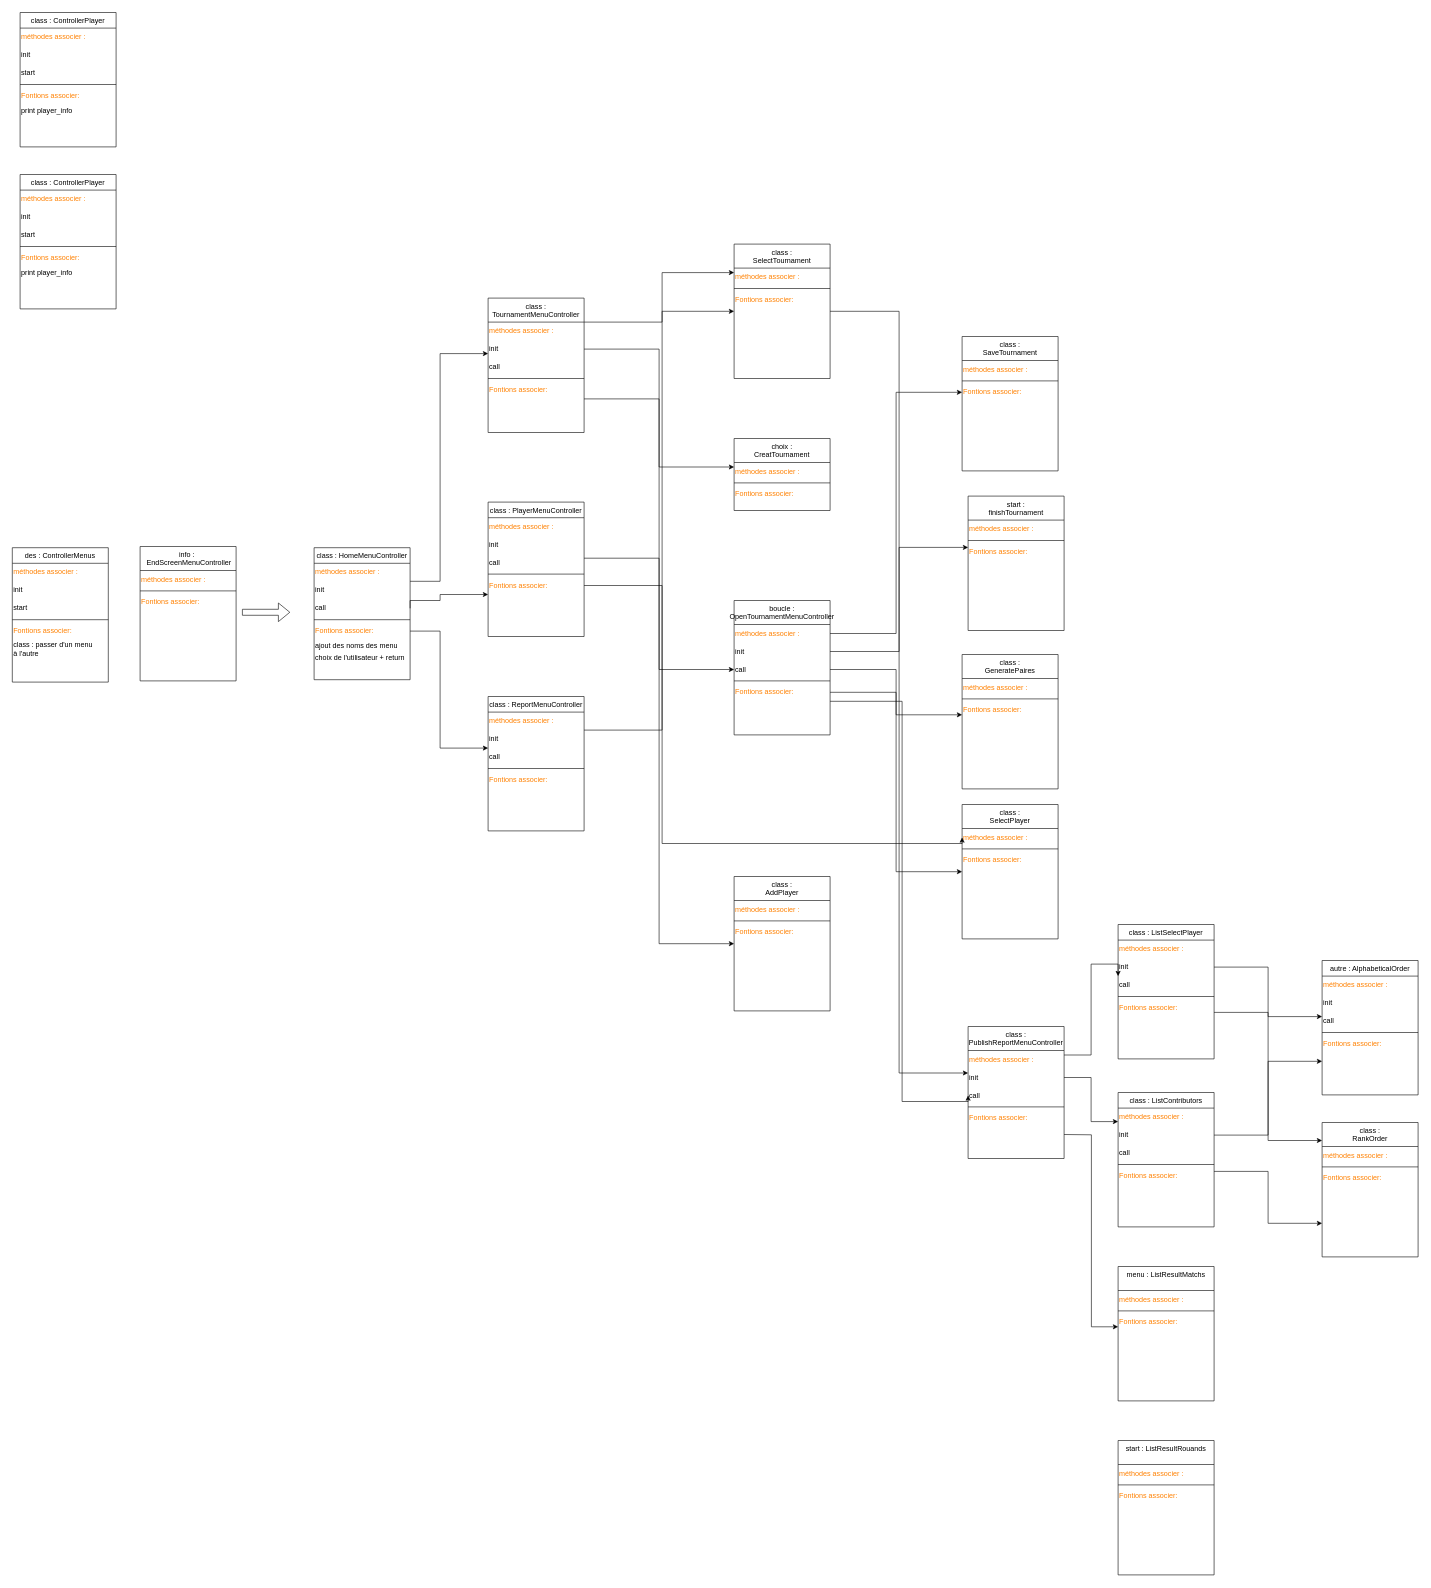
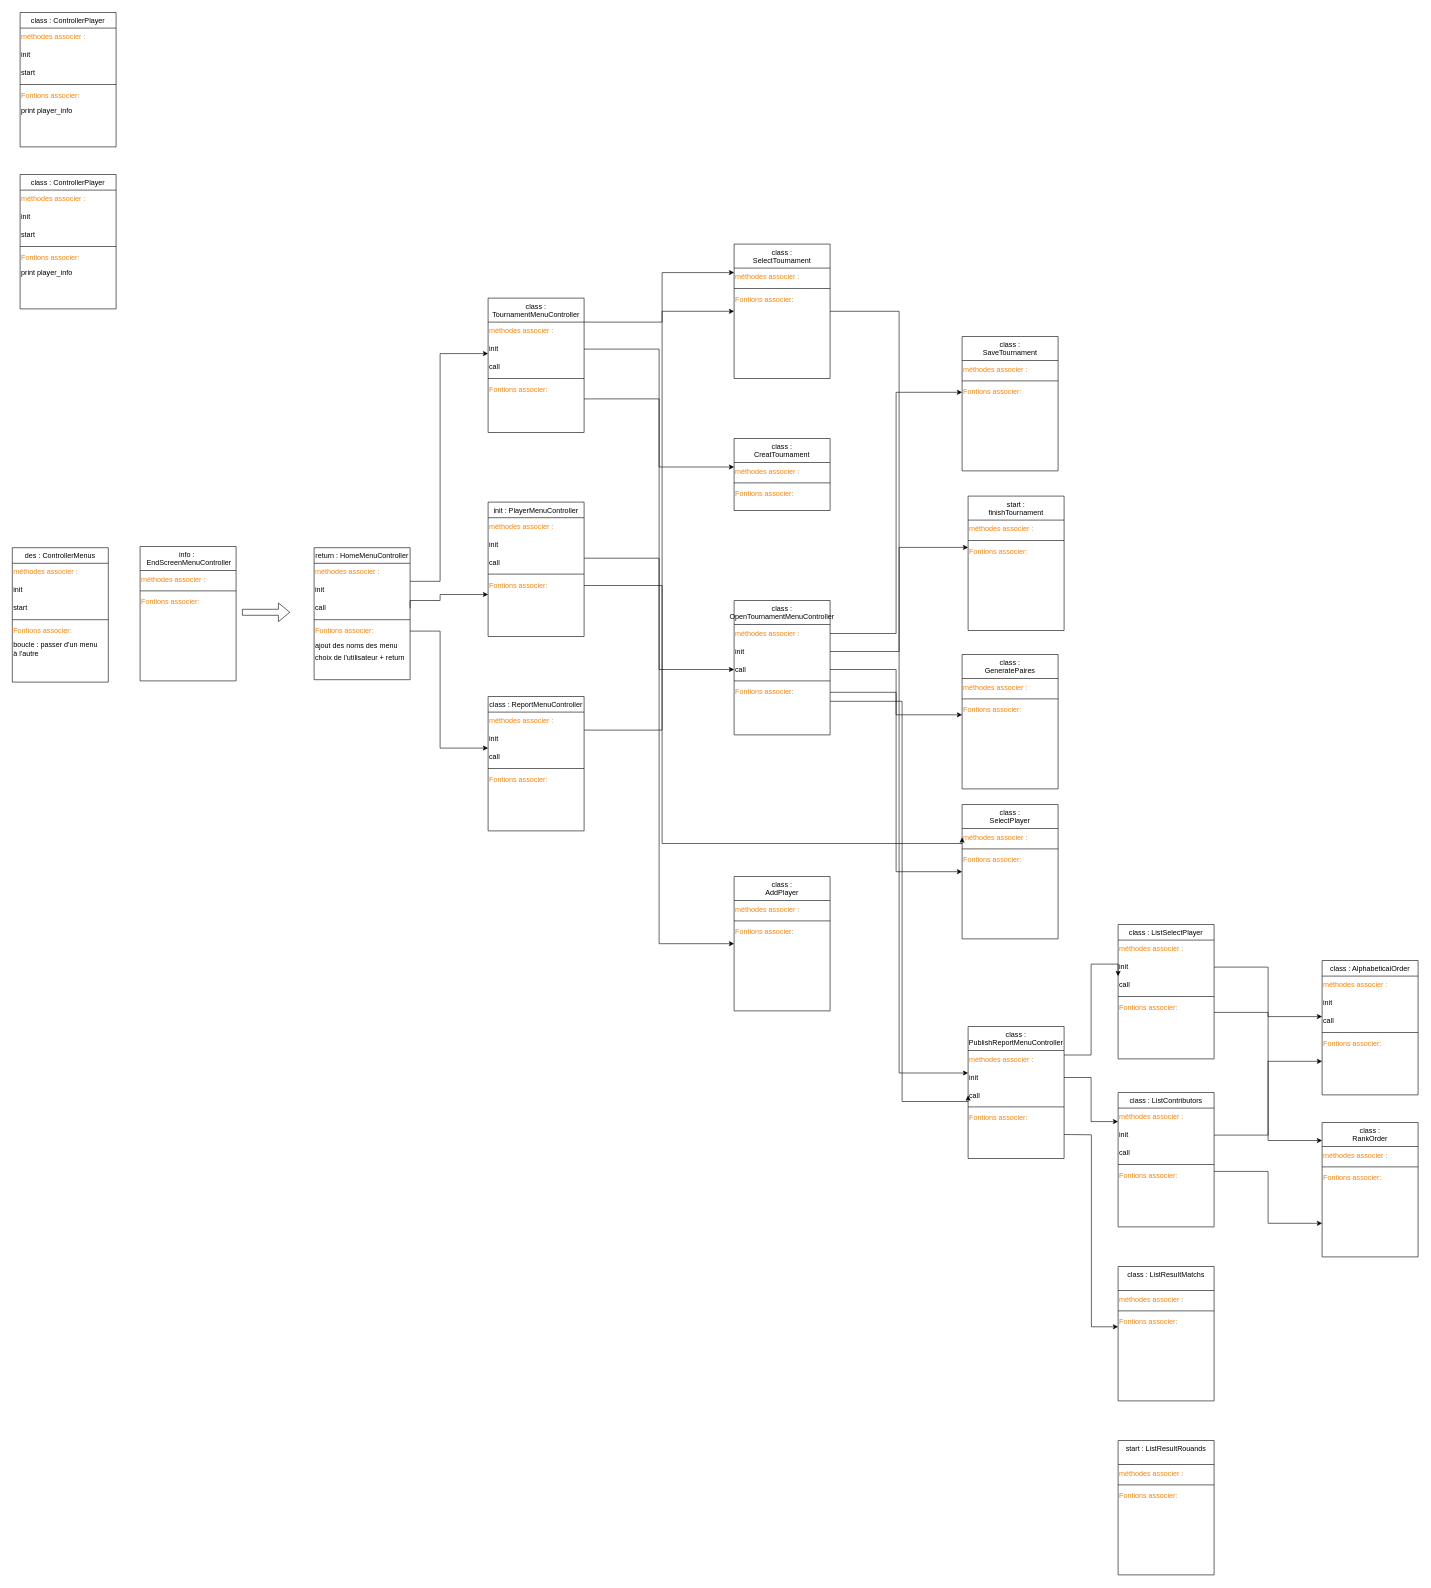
node "choix : CreatTournament": label "choix : CreatTournament" -> "class : CreatTournament"
node "class : PlayerMenuController": label "class : PlayerMenuController" -> "init : PlayerMenuController"
node "class : HomeMenuController": label "class : HomeMenuController" -> "return : HomeMenuController"
node "boucle : OpenTournamentMenuController": label "boucle : OpenTournamentMenuController" -> "class : OpenTournamentMenuController"
node "class : passer d'un menu à l'autre": label "class : passer d'un menu à l'autre" -> "boucle : passer d'un menu à l'autre"
node "autre : AlphabeticalOrder": label "autre : AlphabeticalOrder" -> "class : AlphabeticalOrder"
node "menu : ListResultMatchs": label "menu : ListResultMatchs" -> "class : ListResultMatchs"
